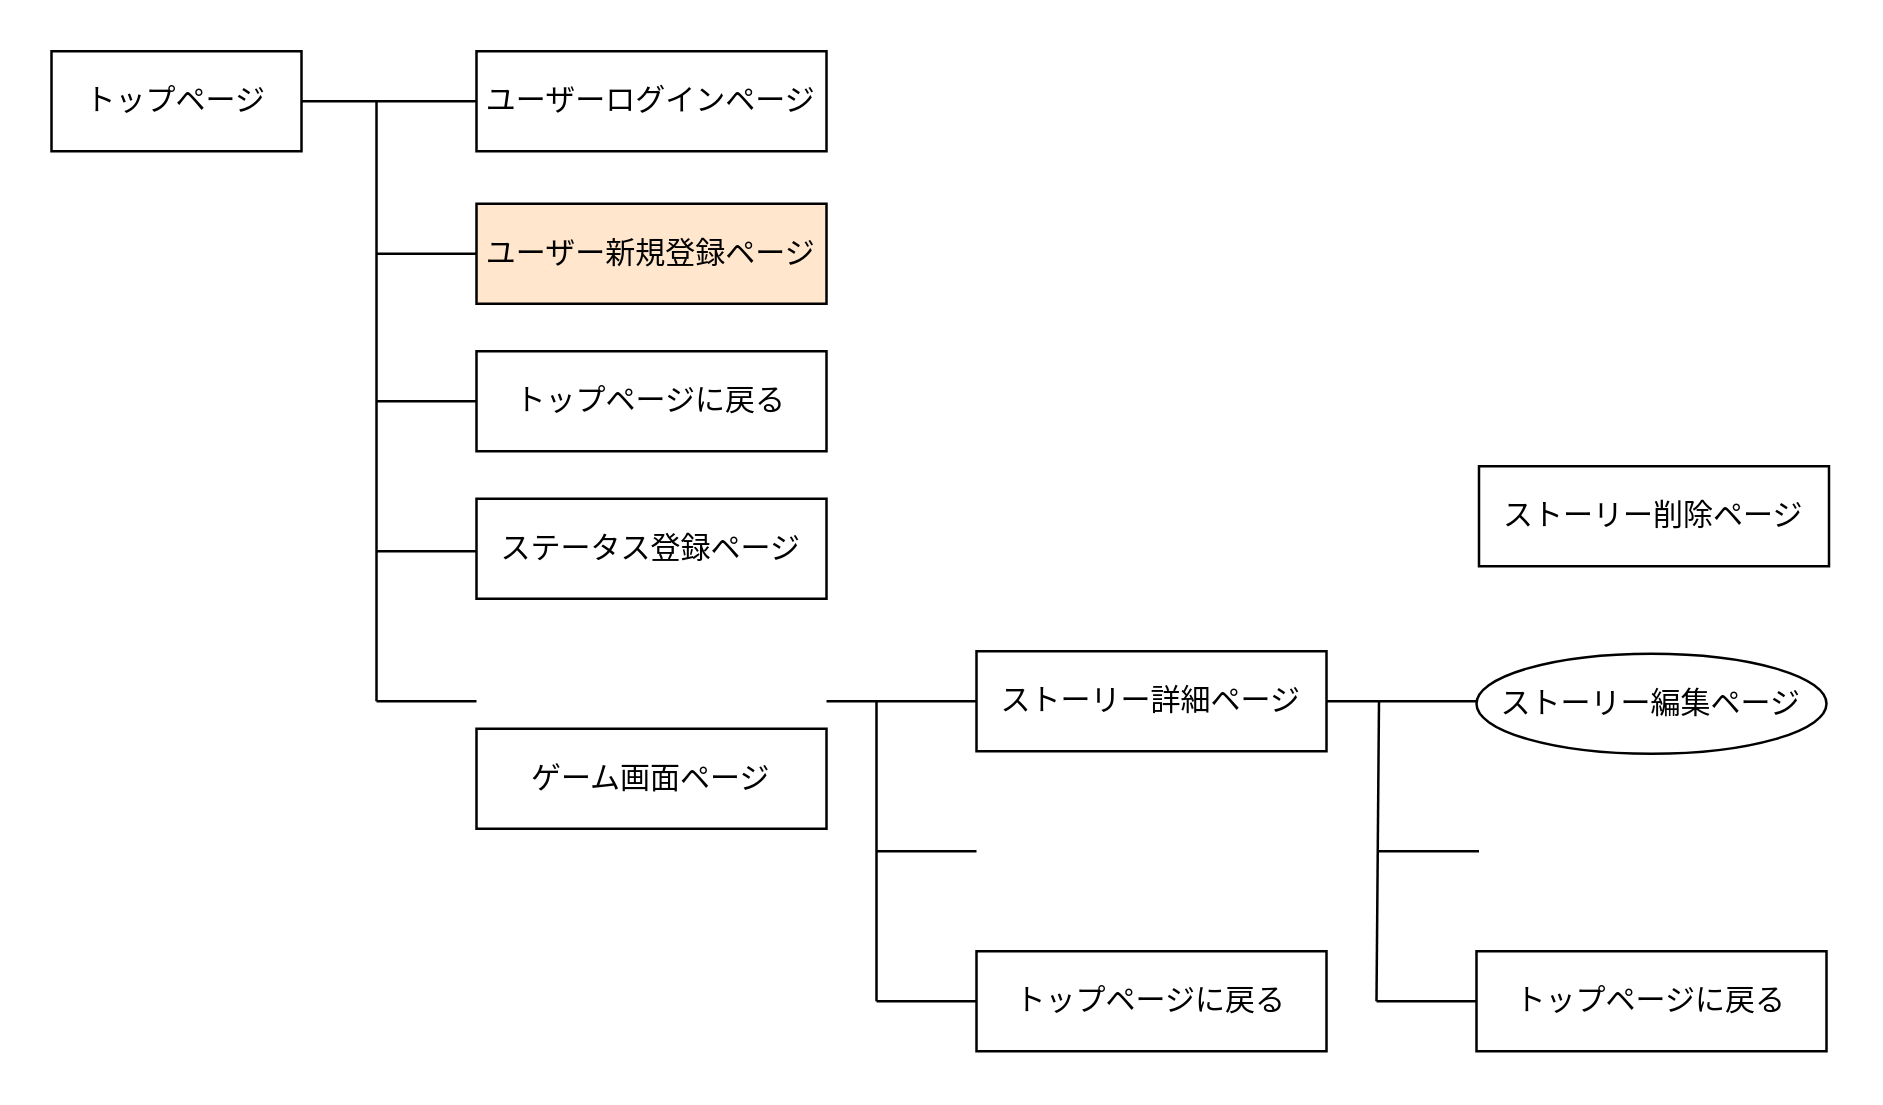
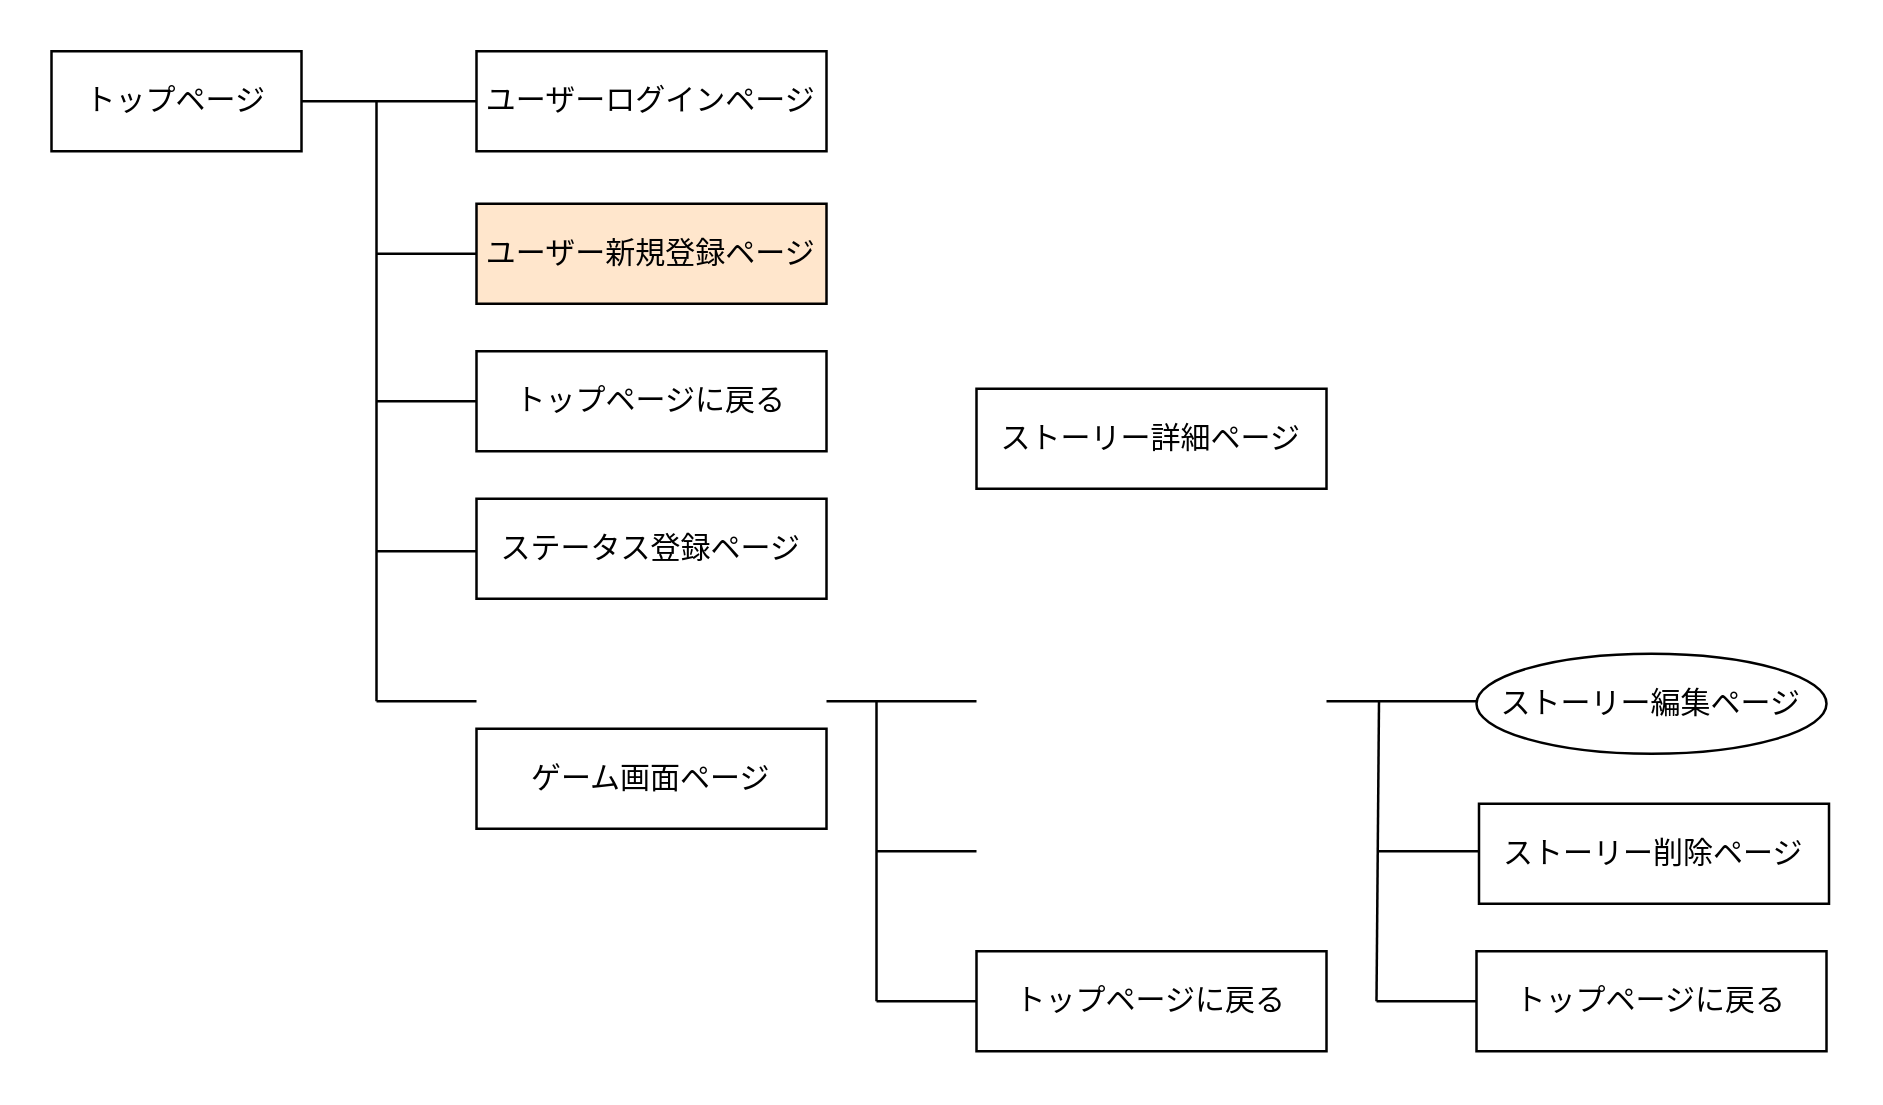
node "ストーリー削除ページ": moved (1654, 516) -> (1654, 854)
node "ストーリー詳細ページ": moved (1151, 701) -> (1151, 439)
